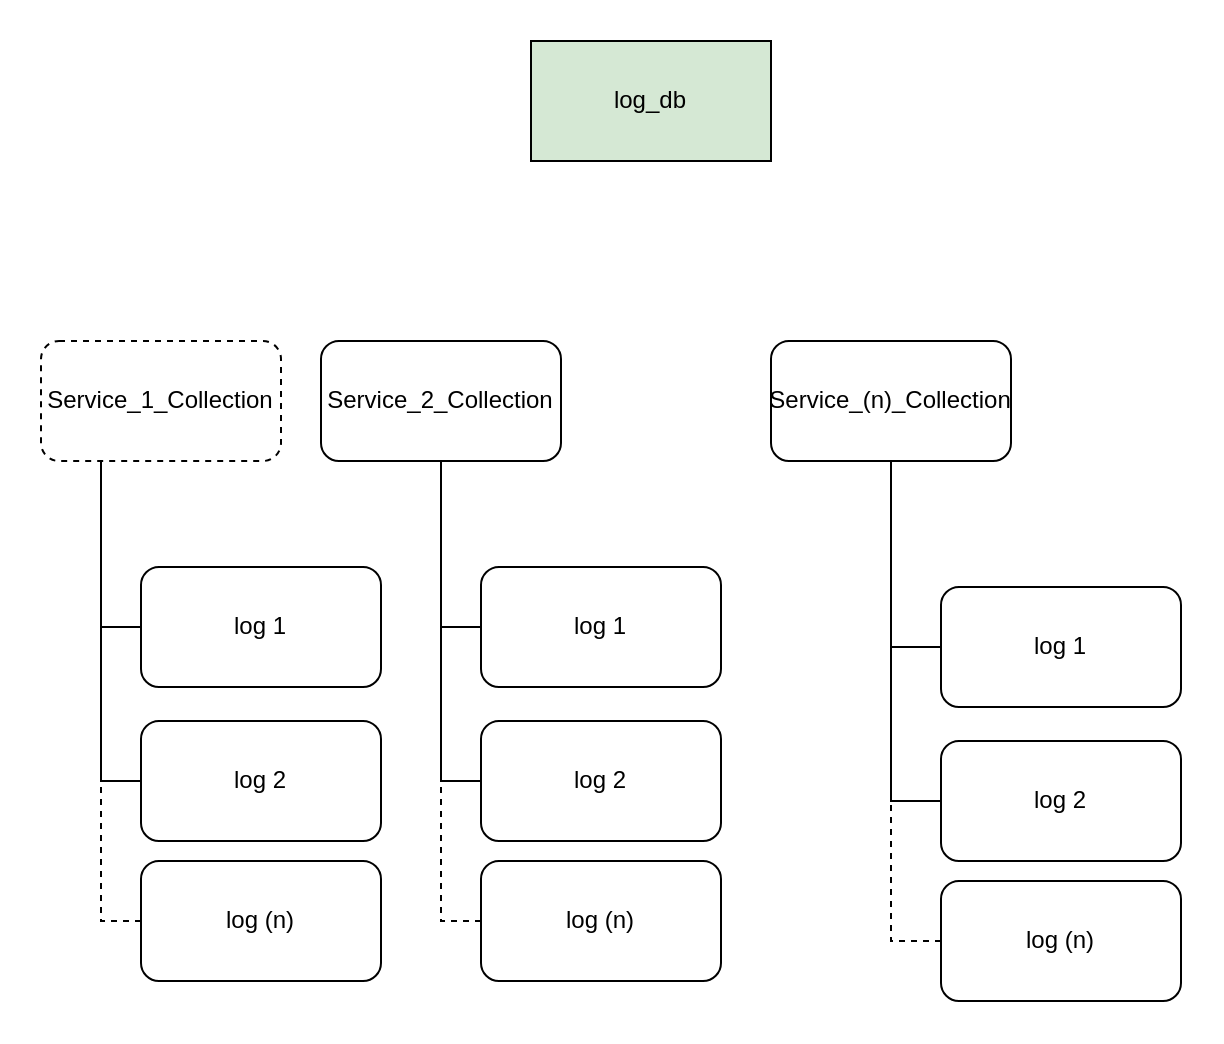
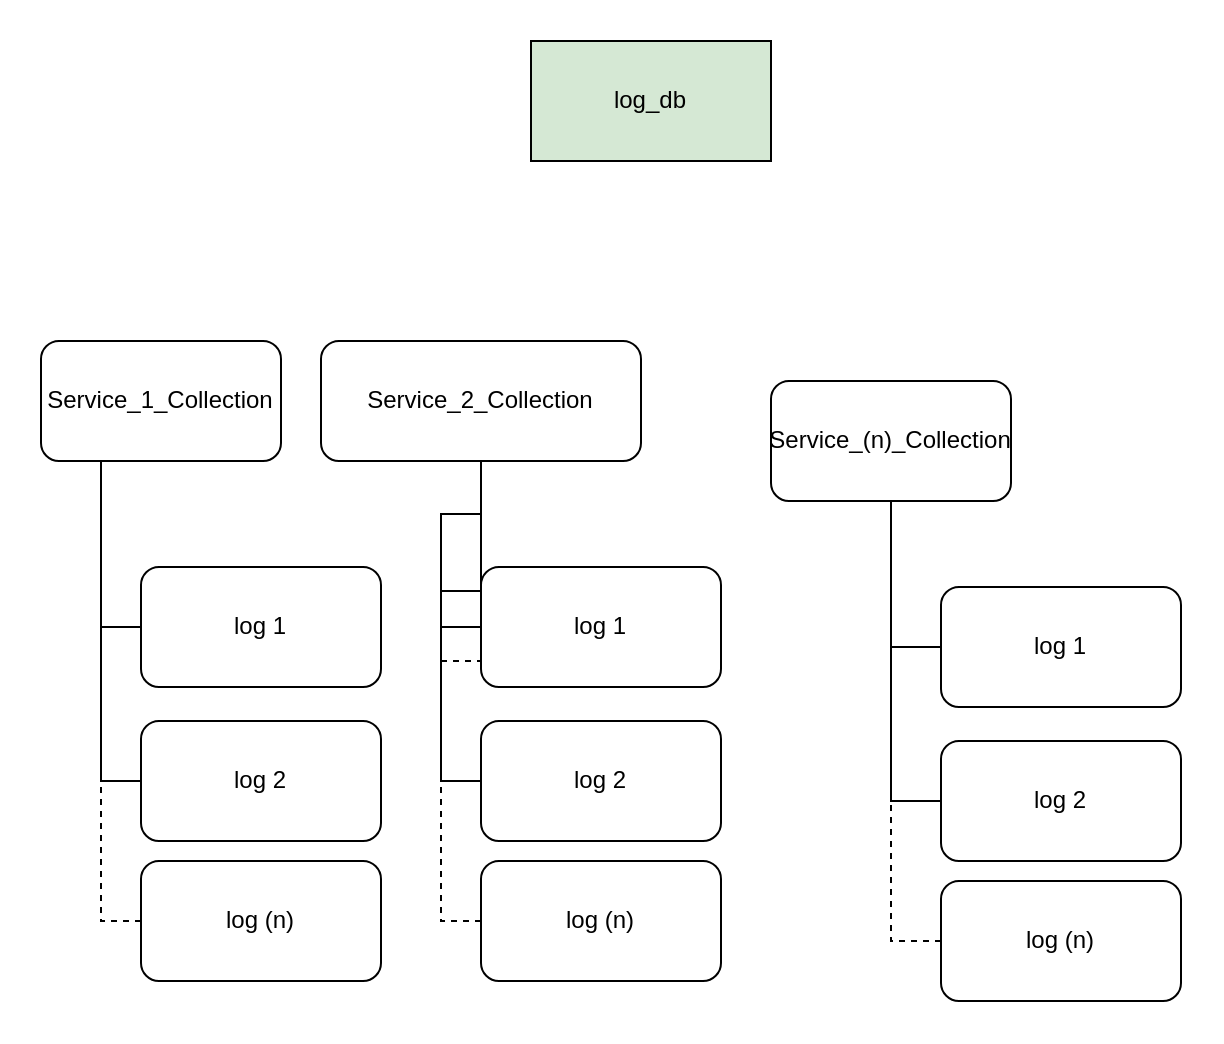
node "Service_1_Collection": style dashed -> solid
node "Service_2_Collection": size 240x120 -> 320x120
node "Service_(n)_Collection": moved (891, 401) -> (891, 441)
